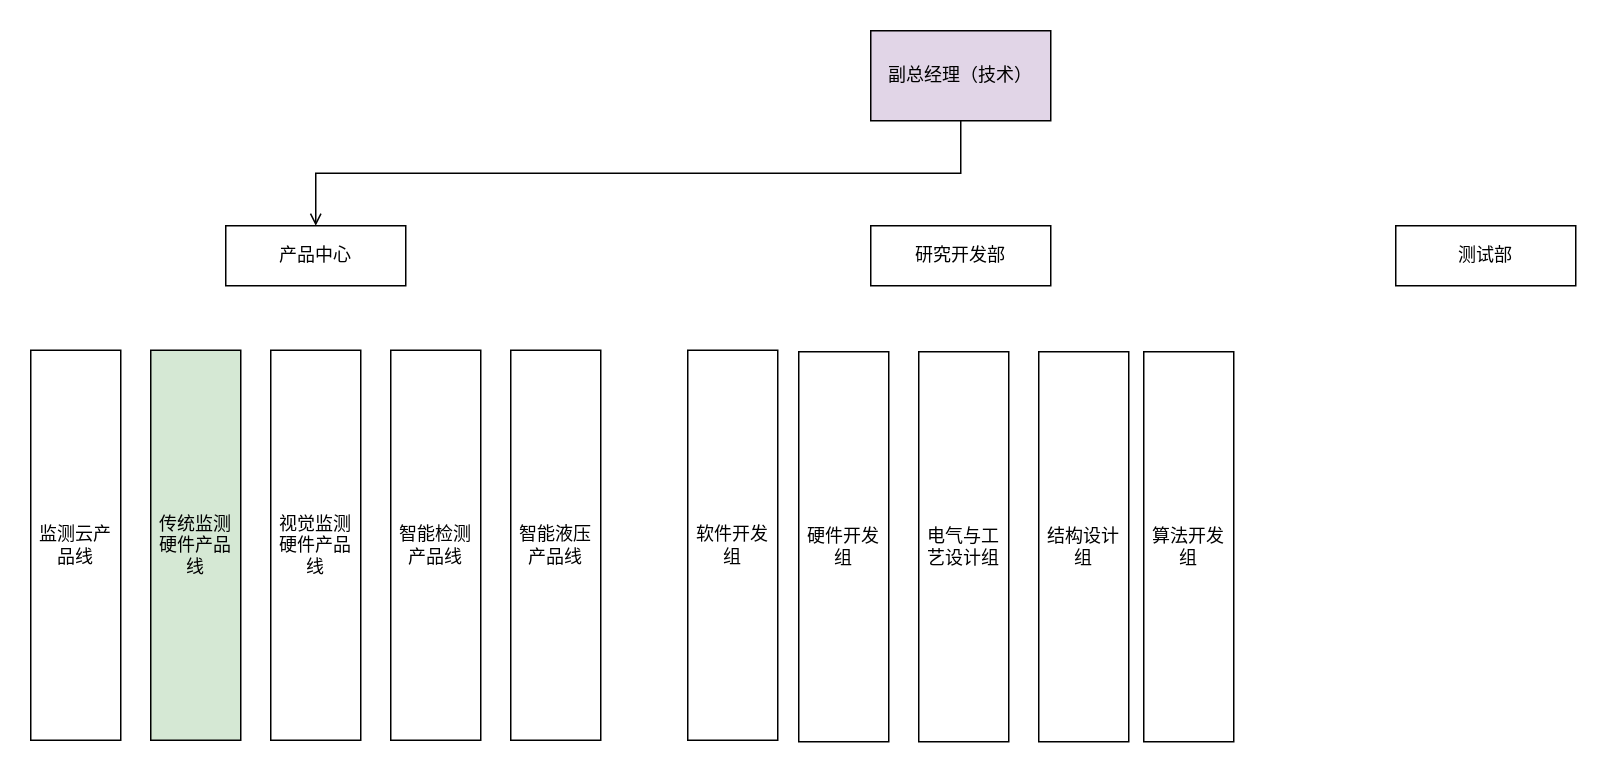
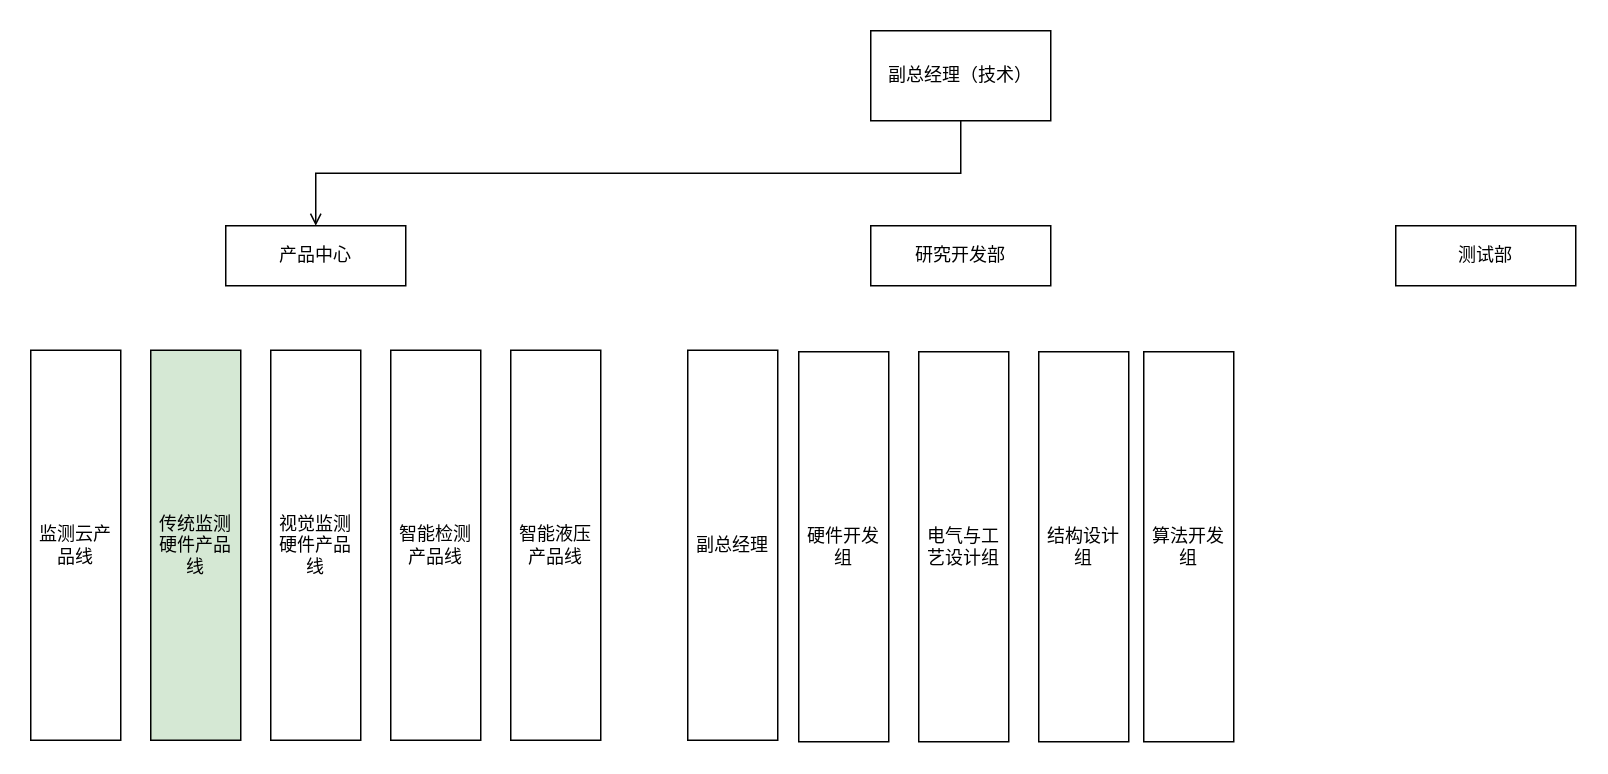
node "副总经理（技术）": fillcolor #e1d5e7 -> #ffffff
node "软件开发组": label "软件开发组" -> "副总经理"
